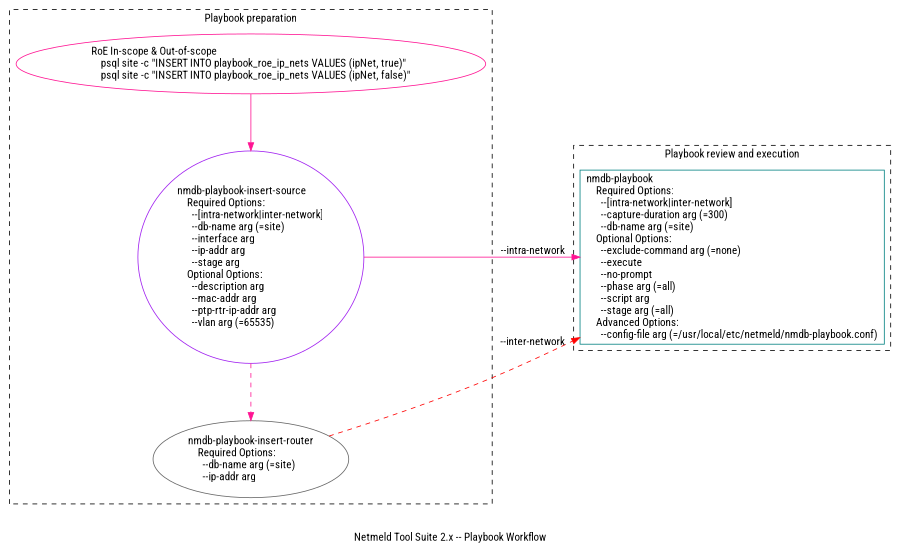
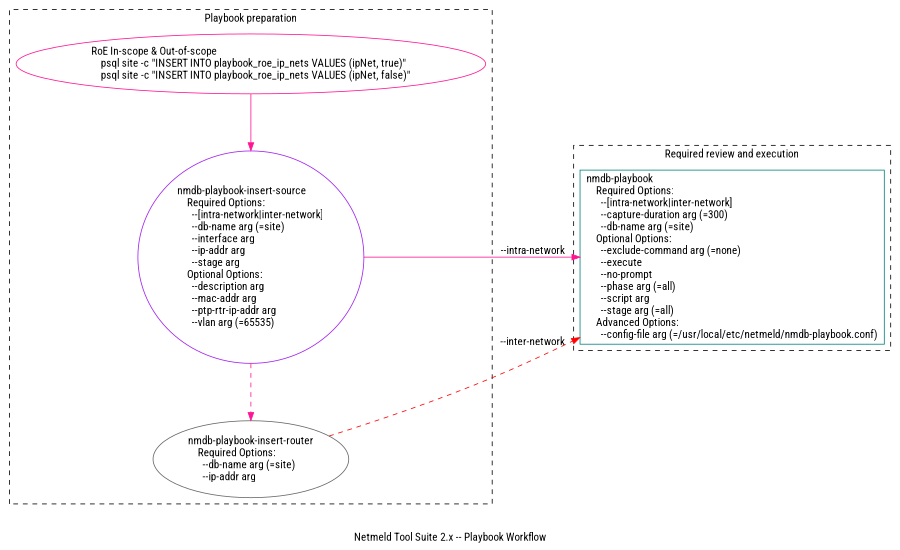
cluster "Playbook review and execution": label "Playbook review and execution" -> "Required review and execution"
